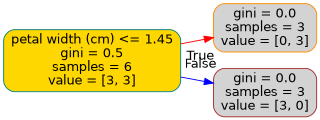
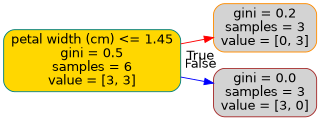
node "gini = 0.0 samples = 3 value = [0, 3]": label "gini = 0.0 samples = 3 value = [0, 3]" -> "gini = 0.2 samples = 3 value = [0, 3]"
